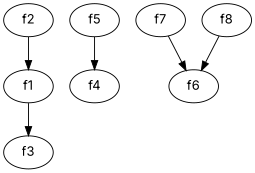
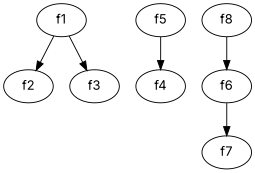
edge "f2" -> "f1": reversed
edge "f7" -> "f6": reversed
